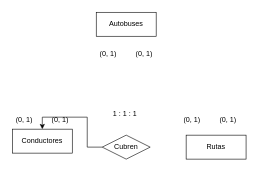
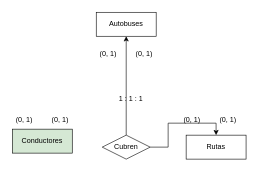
edge "Cubren" -> "Autobuses": added
node "1 : 1 : 1": moved (126, 114) -> (132, 99)
edge "Cubren" -> "Conductores": removed
edge "Cubren" -> "Rutas": added
node "Conductores": fillcolor #ffffff -> #d5e8d4
